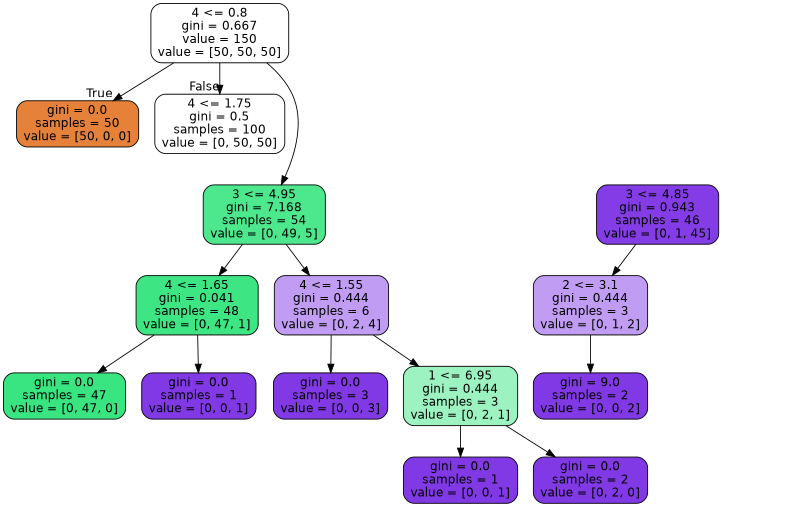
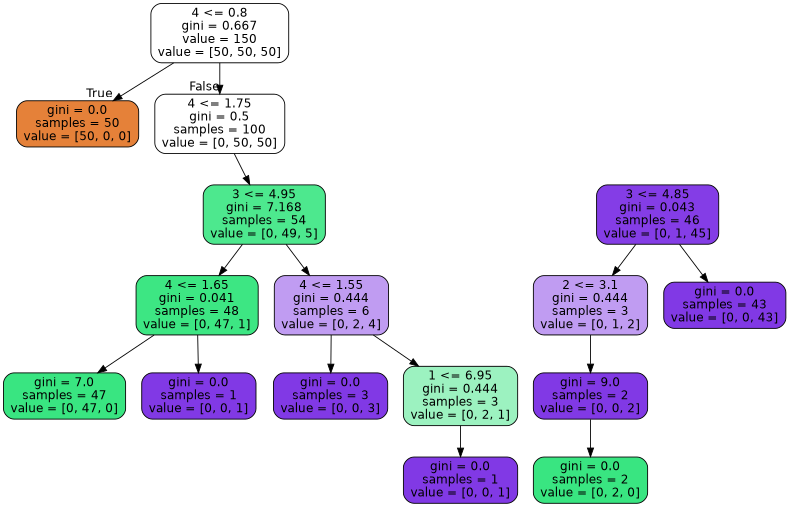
edge "4 <= 0.8 gini = 0.667 value = 150 value = [50, 50, 50]" -> "3 <= 4.95 gini = 7.168 samples = 54 value = [0, 49, 5]": now "4 <= 1.75 gini = 0.5 samples = 100 value = [0, 50, 50]" -> "3 <= 4.95 gini = 7.168 samples = 54 value = [0, 49, 5]"
node "3 <= 4.85 gini = 0.943 samples = 46 value = [0, 1, 45]": label "3 <= 4.85 gini = 0.943 samples = 46 value = [0, 1, 45]" -> "3 <= 4.85 gini = 0.043 samples = 46 value = [0, 1, 45]"
node "gini = 0.0 samples = 43 value = [0, 0, 43]": added
node "gini = 0.0 samples = 47 value = [0, 47, 0]": label "gini = 0.0 samples = 47 value = [0, 47, 0]" -> "gini = 7.0 samples = 47 value = [0, 47, 0]"
edge "1 <= 6.95 gini = 0.444 samples = 3 value = [0, 2, 1]" -> "gini = 0.0 samples = 2 value = [0, 2, 0]": now "gini = 9.0 samples = 2 value = [0, 0, 2]" -> "gini = 0.0 samples = 2 value = [0, 2, 0]"
node "gini = 0.0 samples = 2 value = [0, 2, 0]": fillcolor #8139e5ff -> #39e581ff
